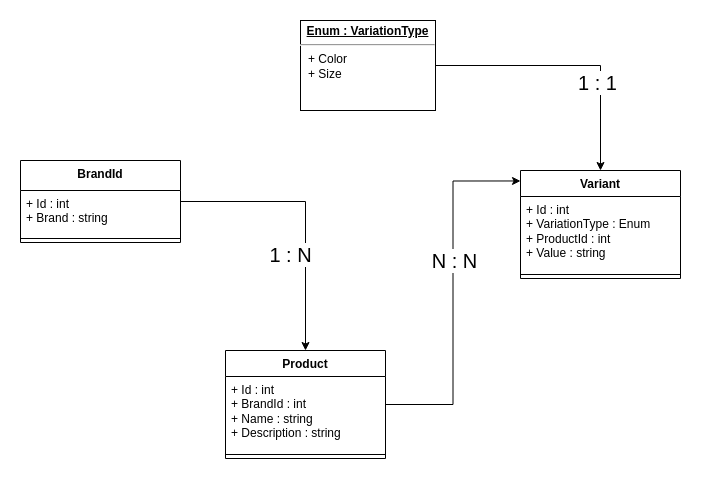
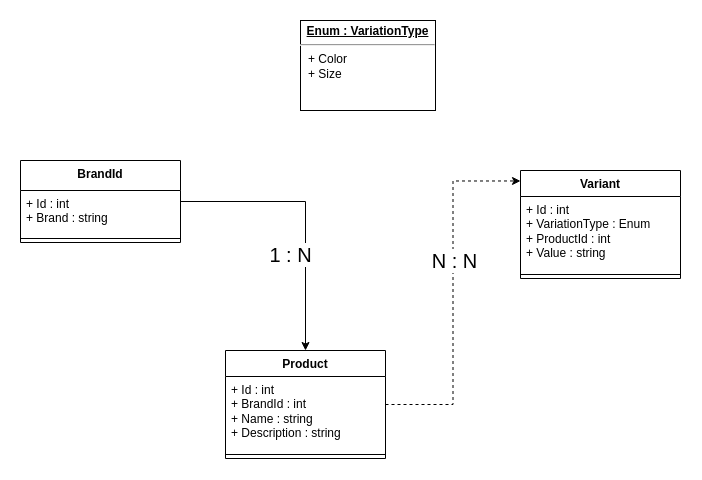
edge "Enum : VariationType + Color + Size" -> "Variant": removed, label "1 : 1"
edge "Product" -> "Variant": style solid -> dashed
